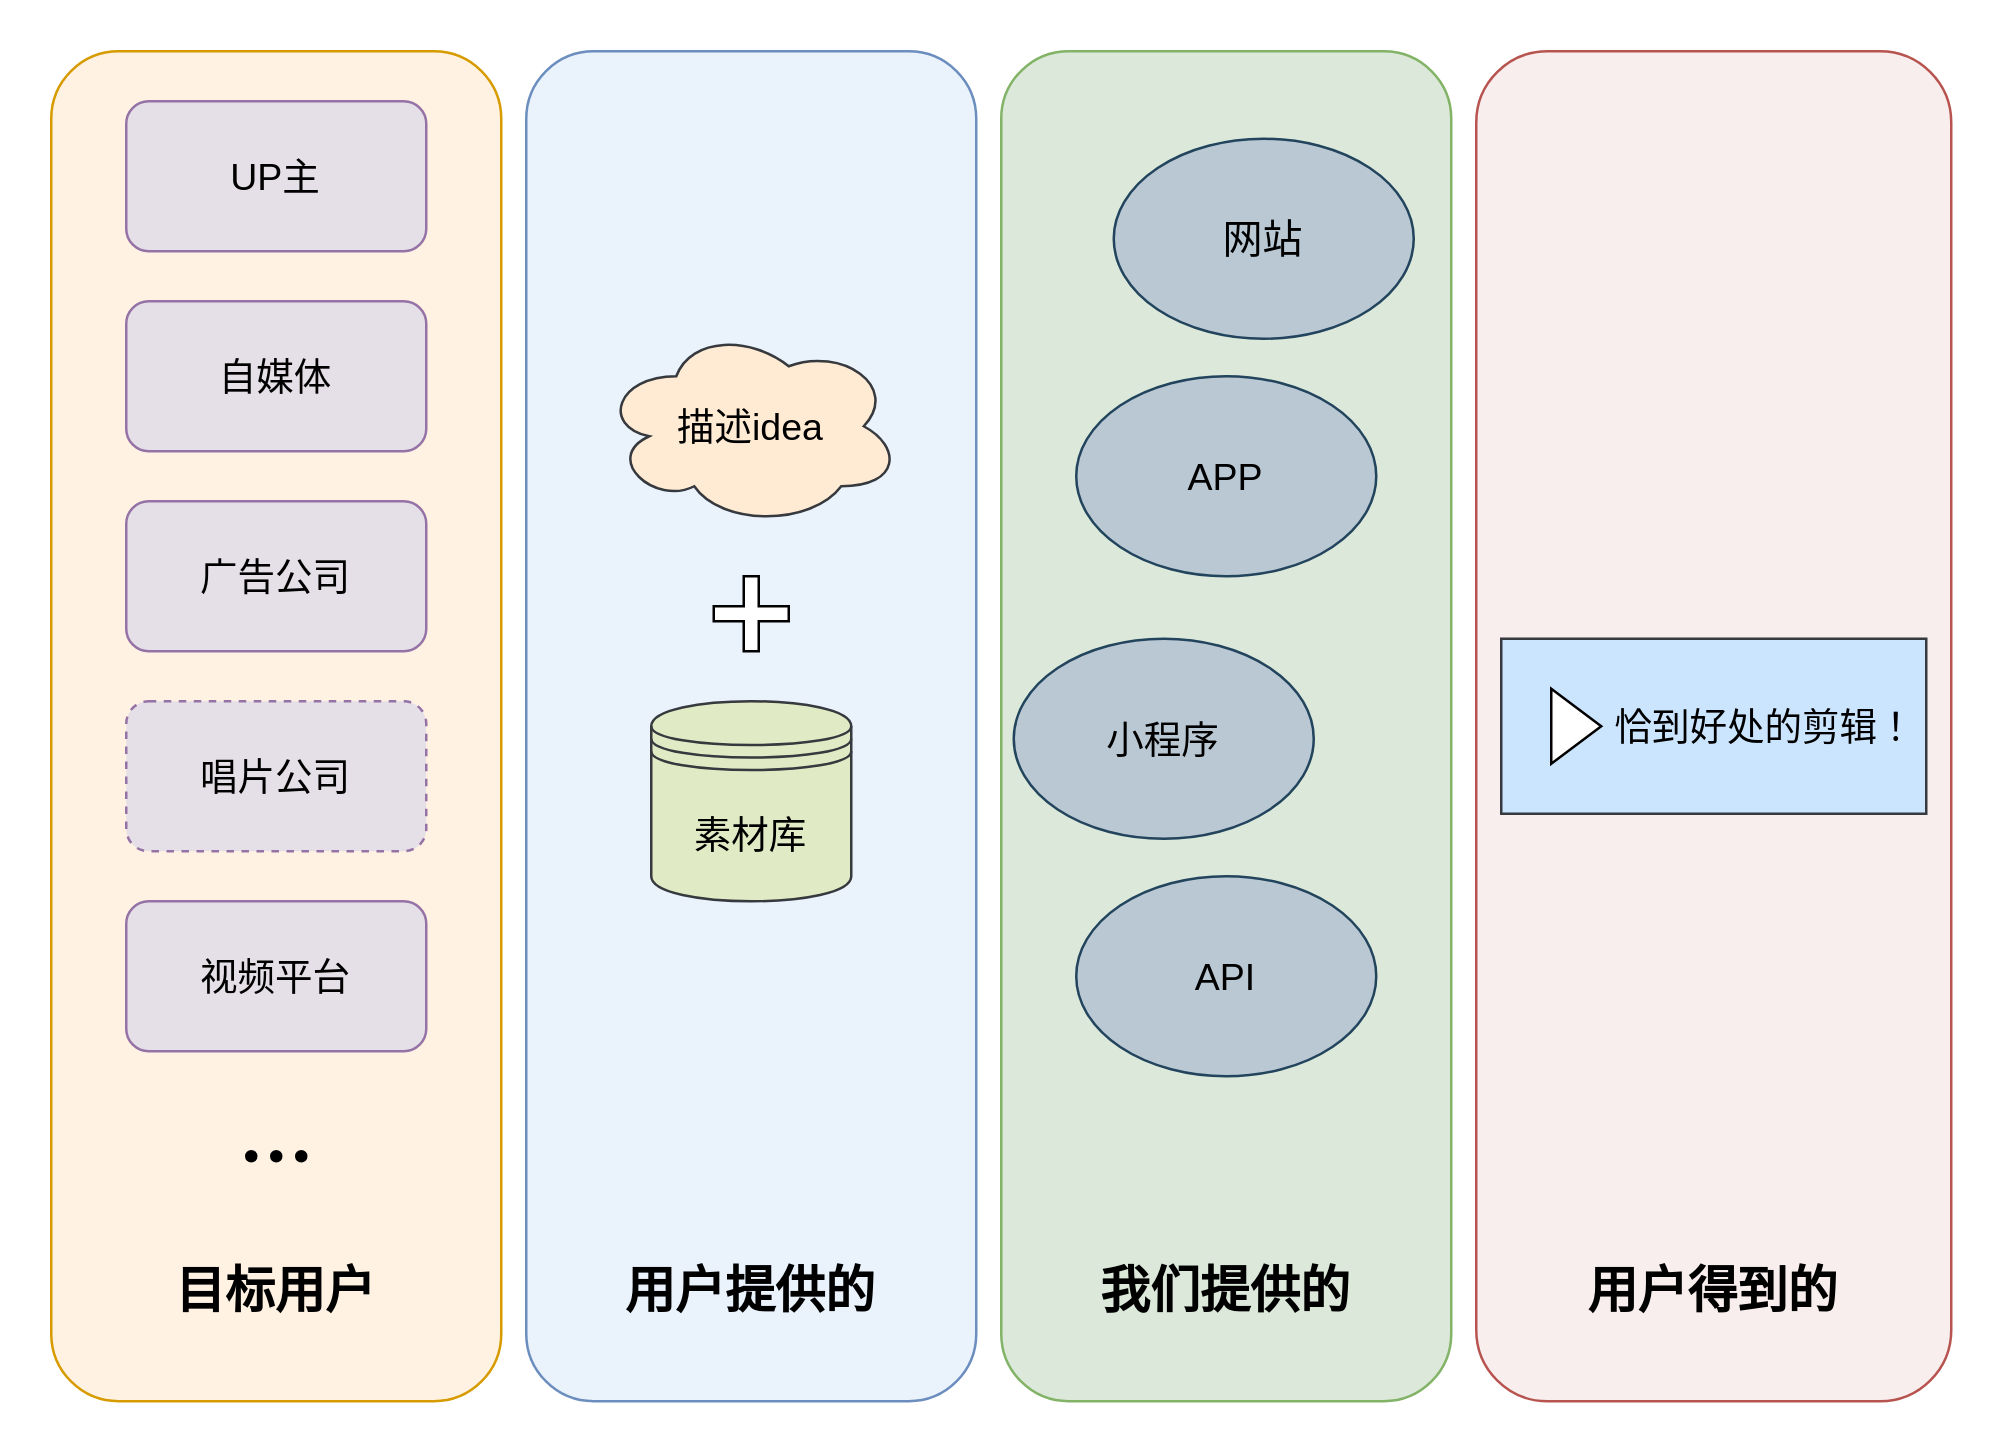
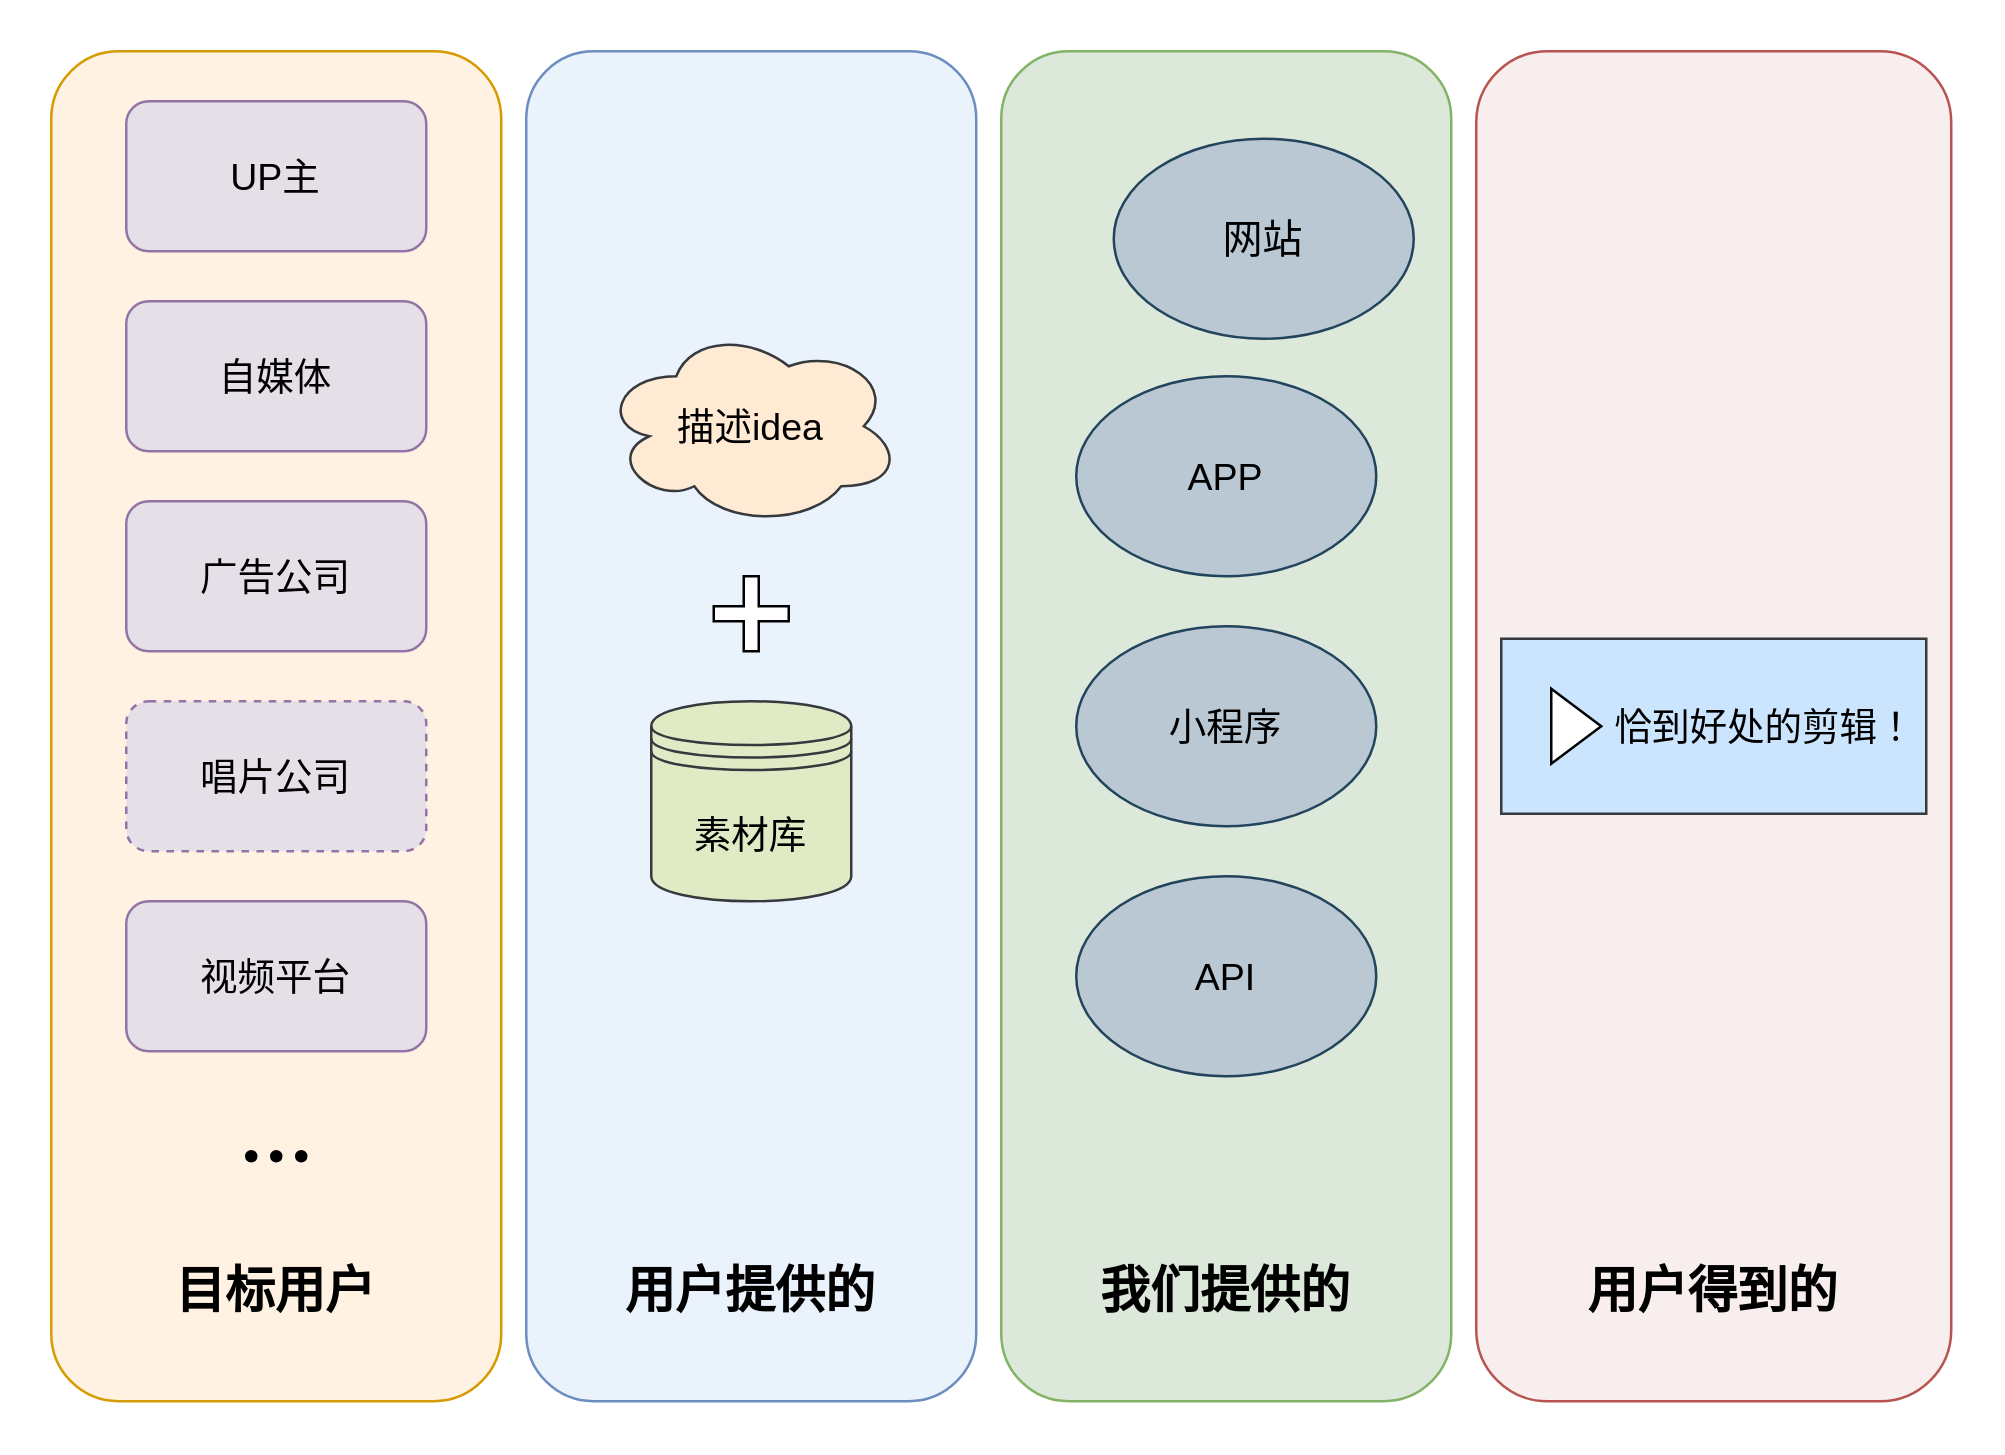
node "小程序": moved (1164, 739) -> (1226, 726)
